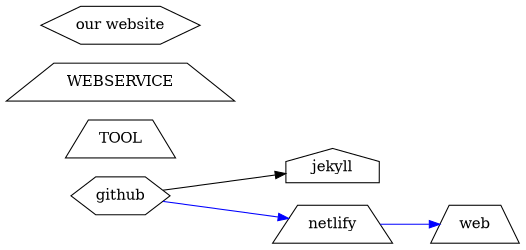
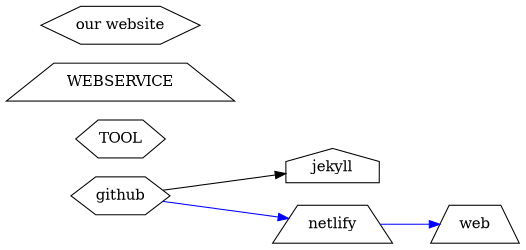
node "TOOL": shape trapezium -> hexagon
